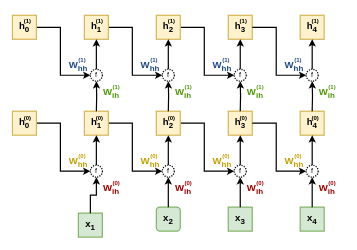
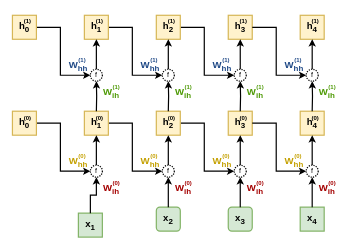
node "x3": shape rectangle -> rounded rectangle
